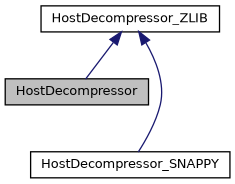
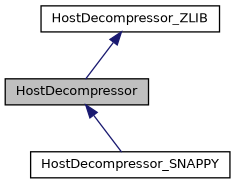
edge "HostDecompressor_SNAPPY" -> "HostDecompressor_ZLIB": now "HostDecompressor_SNAPPY" -> "HostDecompressor"
